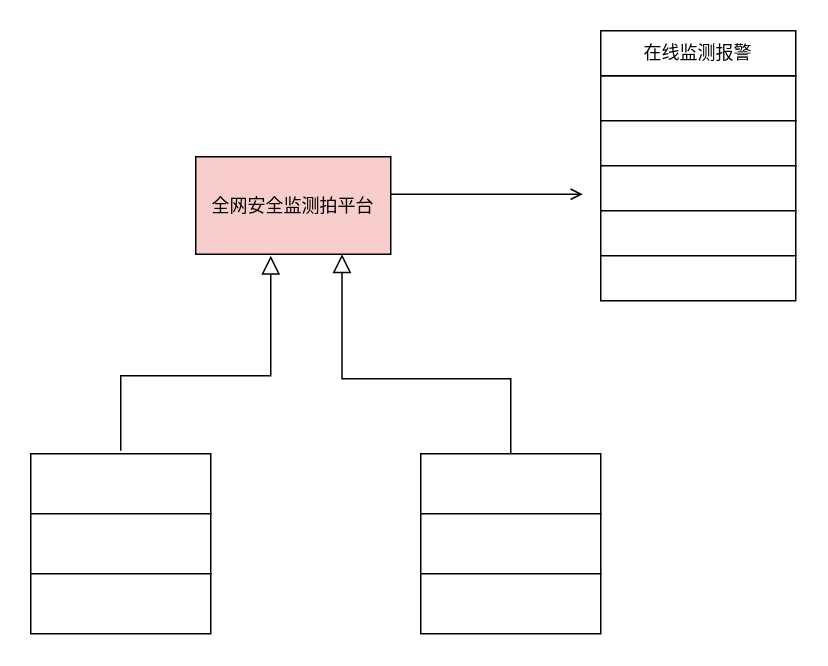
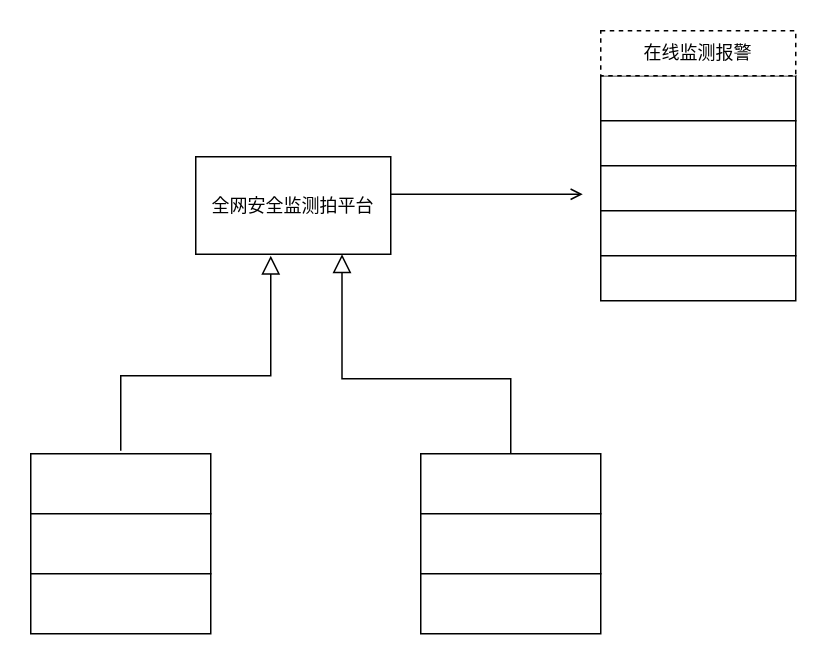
node "在线监测报警": style solid -> dashed
node "全网安全监测拍平台": fillcolor #f8cecc -> #ffffff
